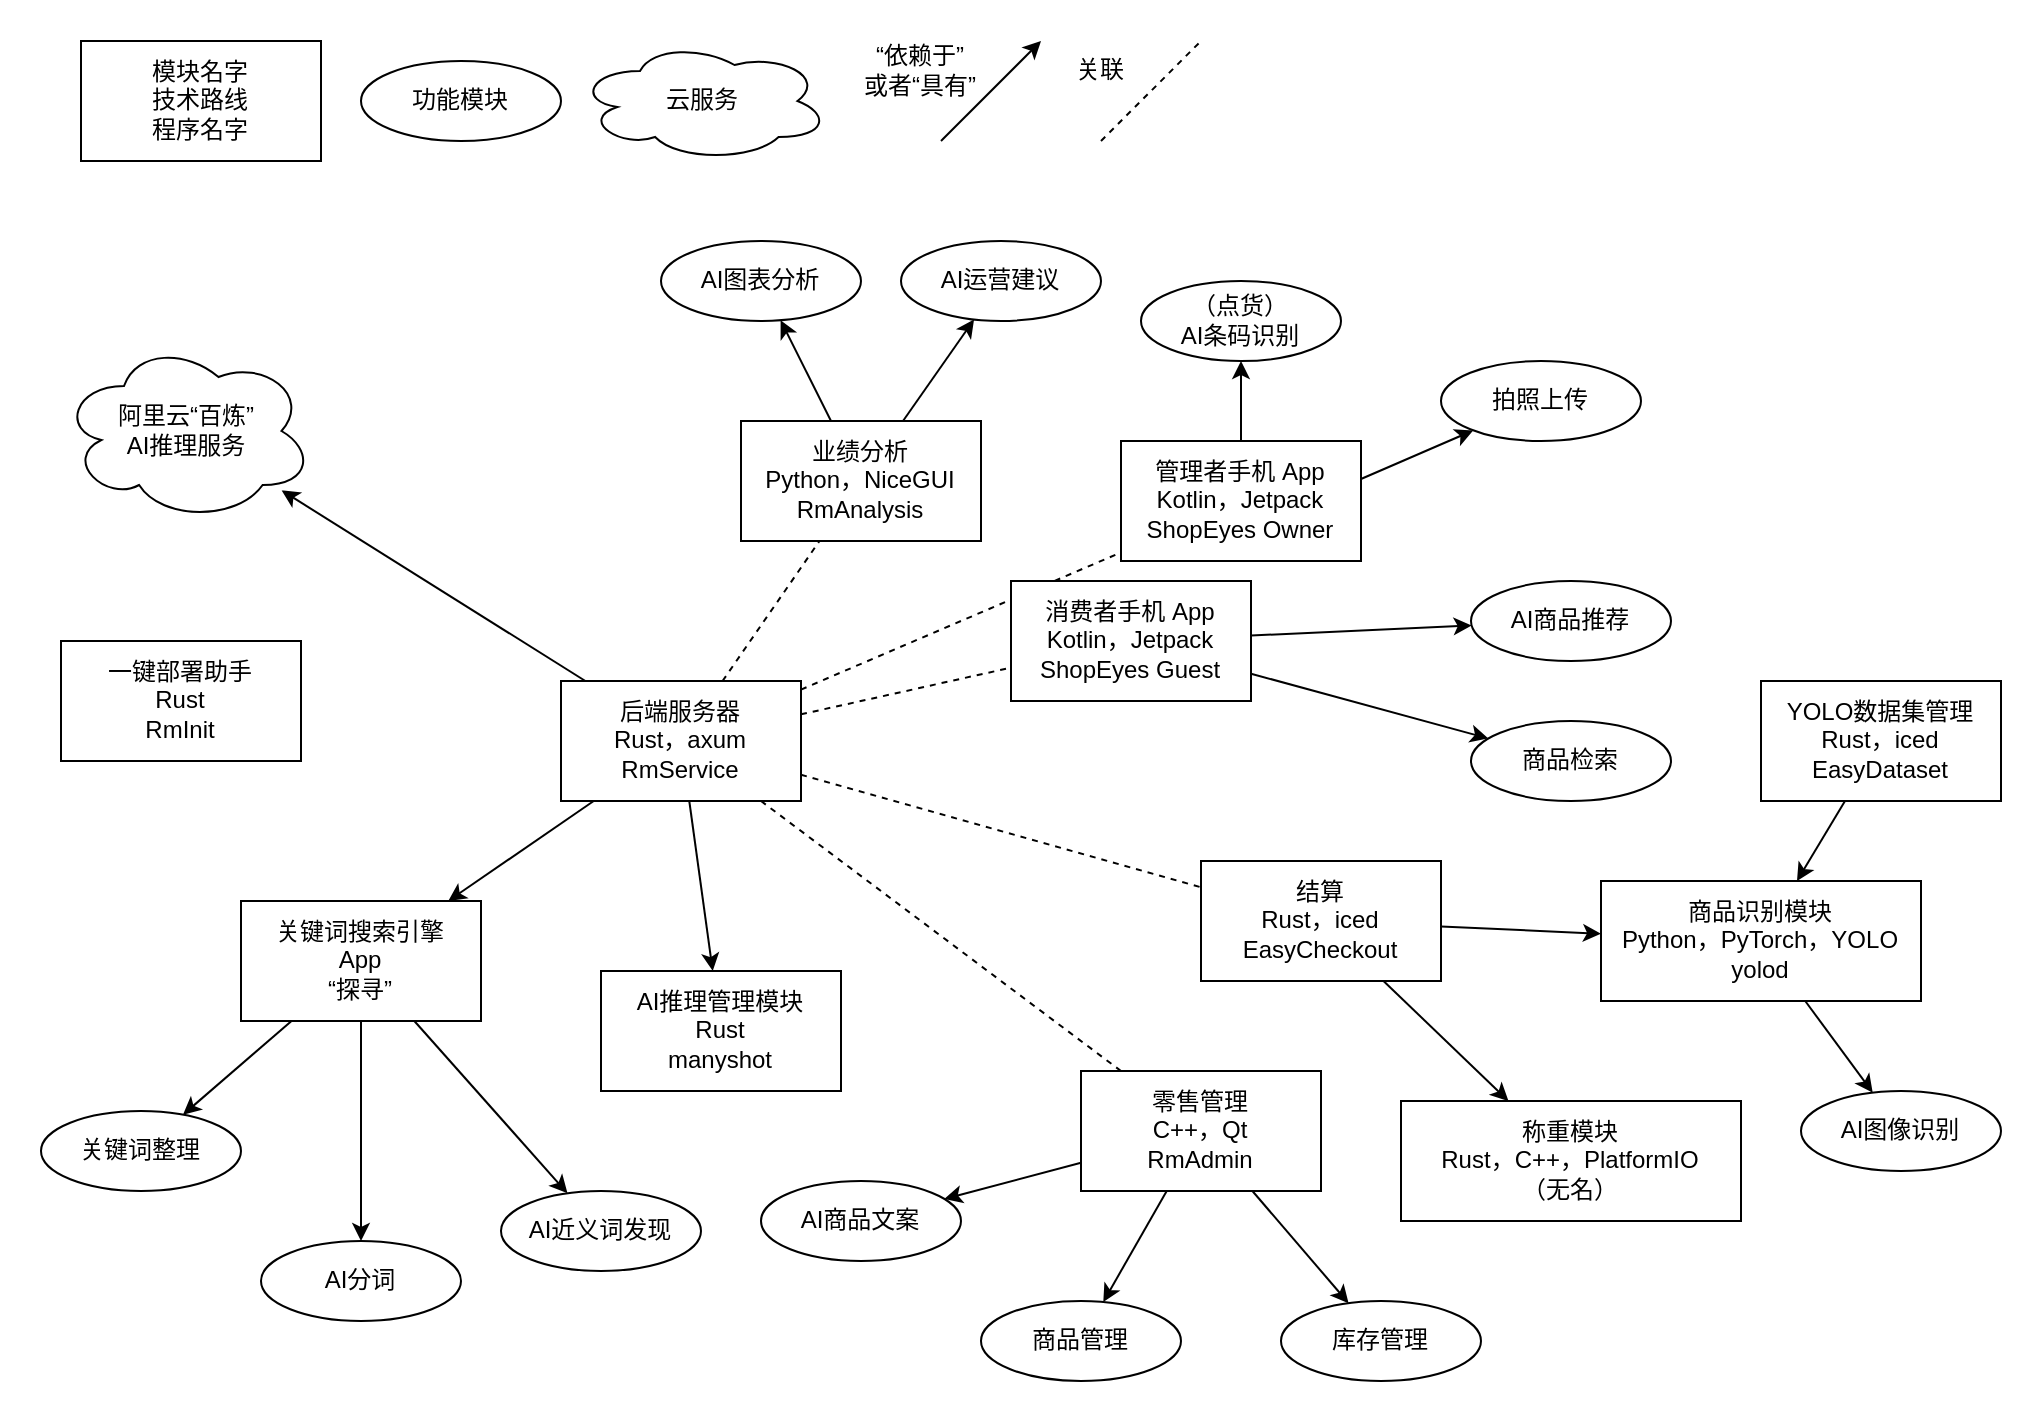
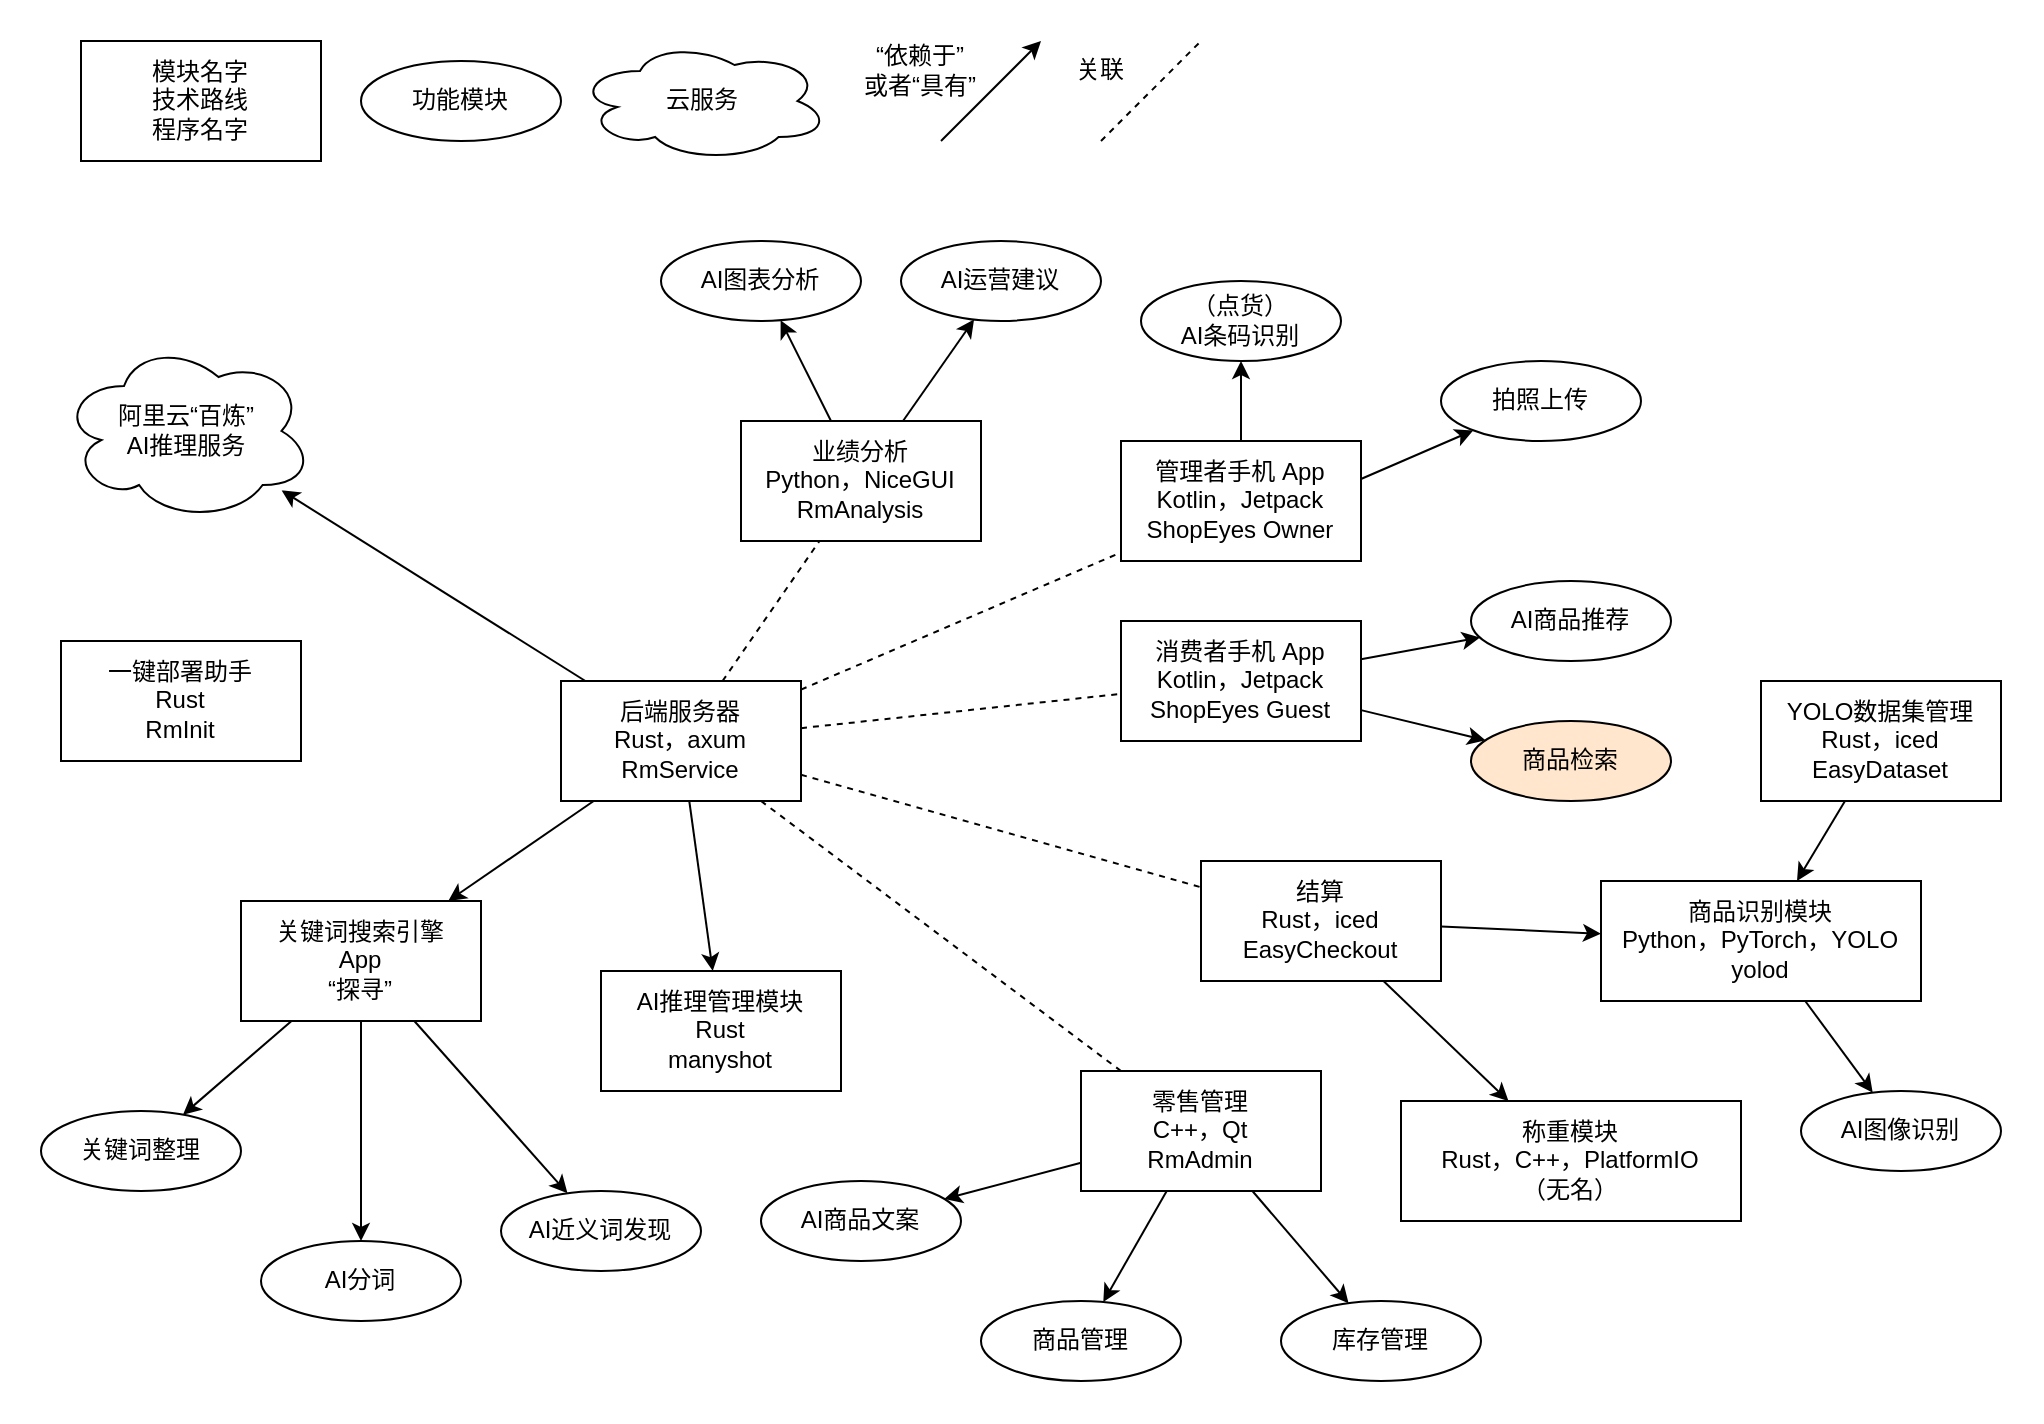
node "消费者手机 App Kotlin，Jetpack ShopEyes Guest": moved (1131, 641) -> (1241, 681)
node "商品检索": fillcolor #ffffff -> #ffe6cc
